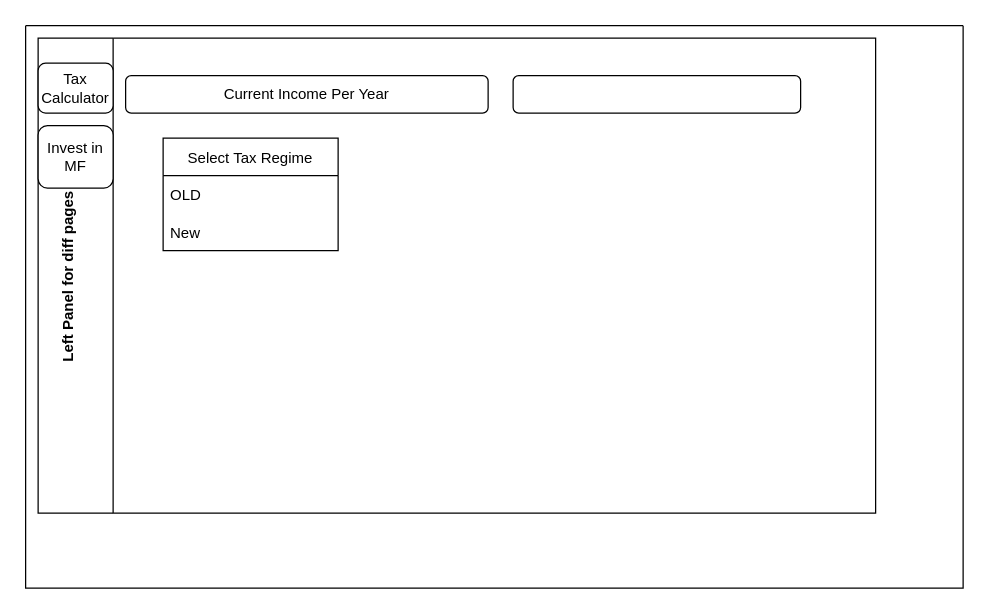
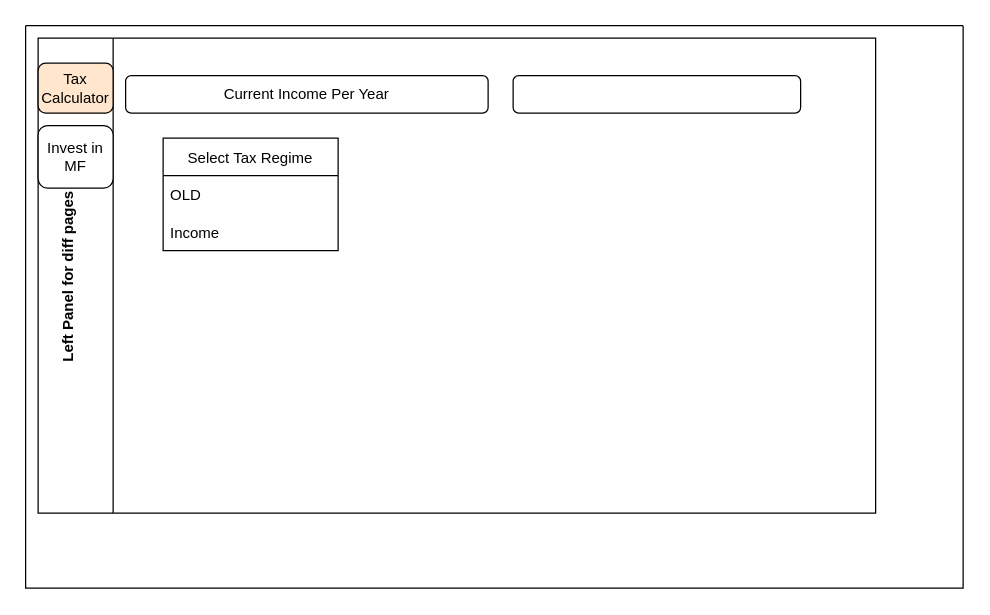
node "Tax Calculator": fillcolor #ffffff -> #ffe6cc
node "New": label "New" -> "Income"
